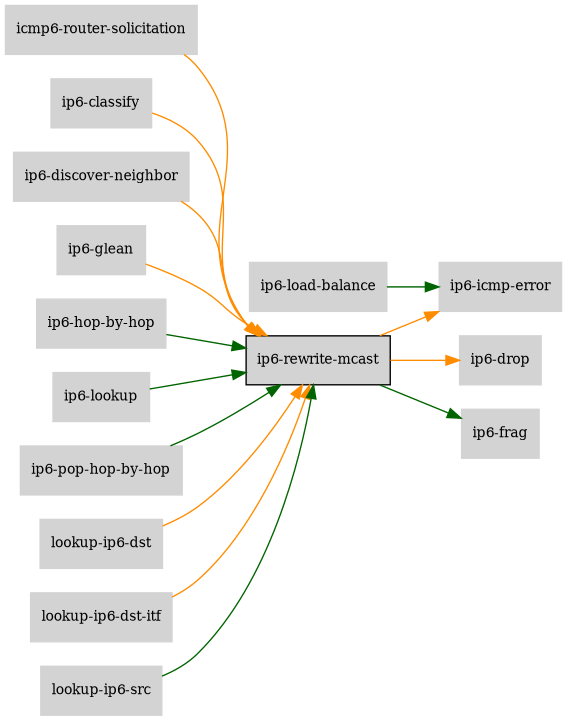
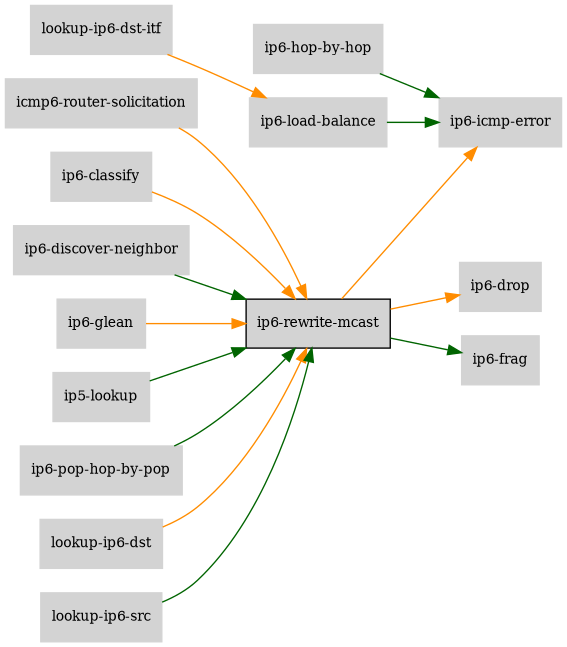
edge "ip6-discover-neighbor" -> "ip6-rewrite-mcast": color darkorange -> darkgreen
edge "ip6-hop-by-hop" -> "ip6-rewrite-mcast": now "ip6-hop-by-hop" -> "ip6-icmp-error"
node "ip6-lookup": label "ip6-lookup" -> "ip5-lookup"
node "ip6-pop-hop-by-hop": label "ip6-pop-hop-by-hop" -> "ip6-pop-hop-by-pop"
edge "lookup-ip6-dst-itf" -> "ip6-rewrite-mcast": now "lookup-ip6-dst-itf" -> "ip6-load-balance"
